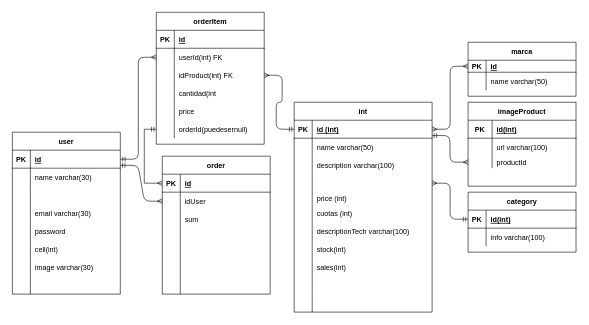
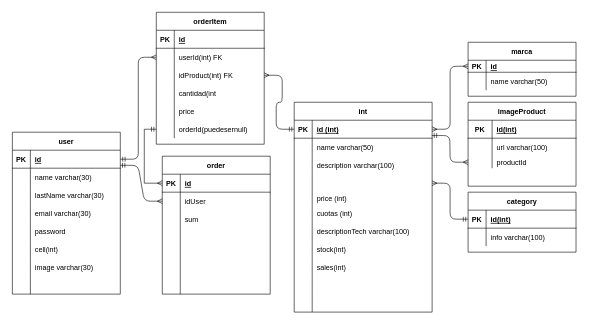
node "lastName varchar(30)": added
